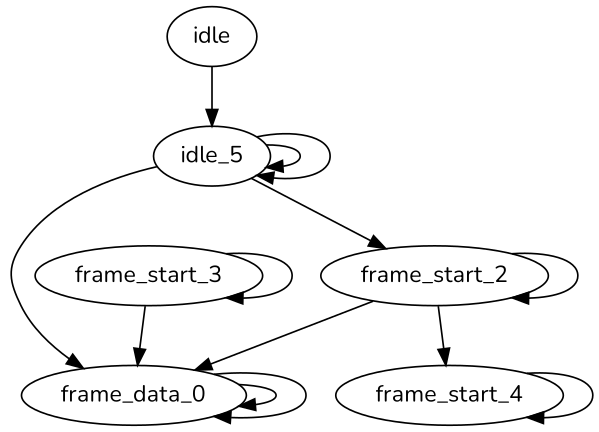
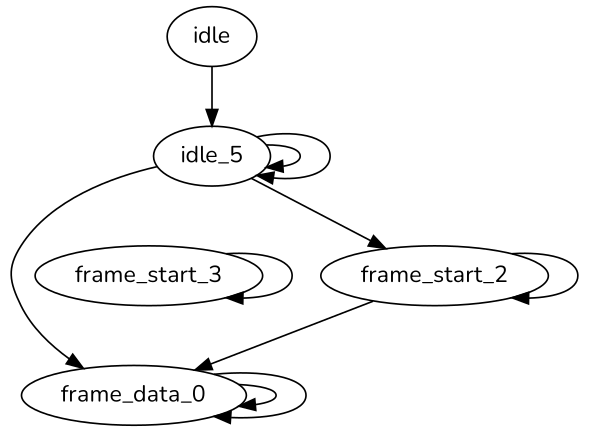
edge "frame_start_3" -> "frame_data_0": removed
node "frame_start_4": removed
